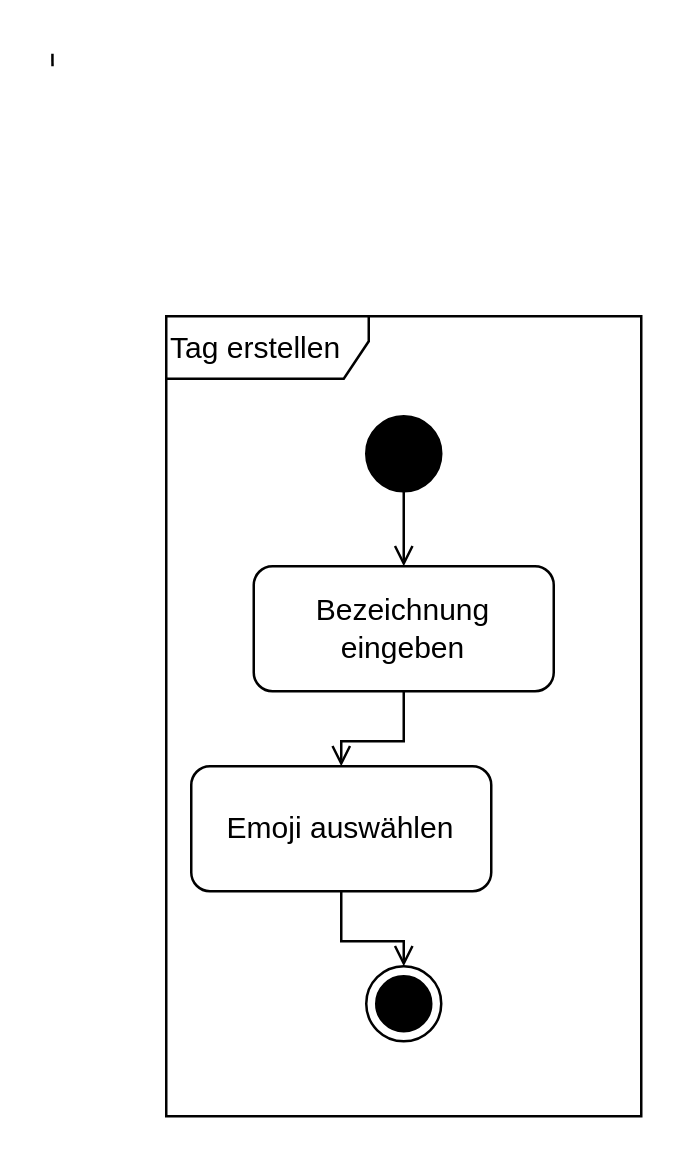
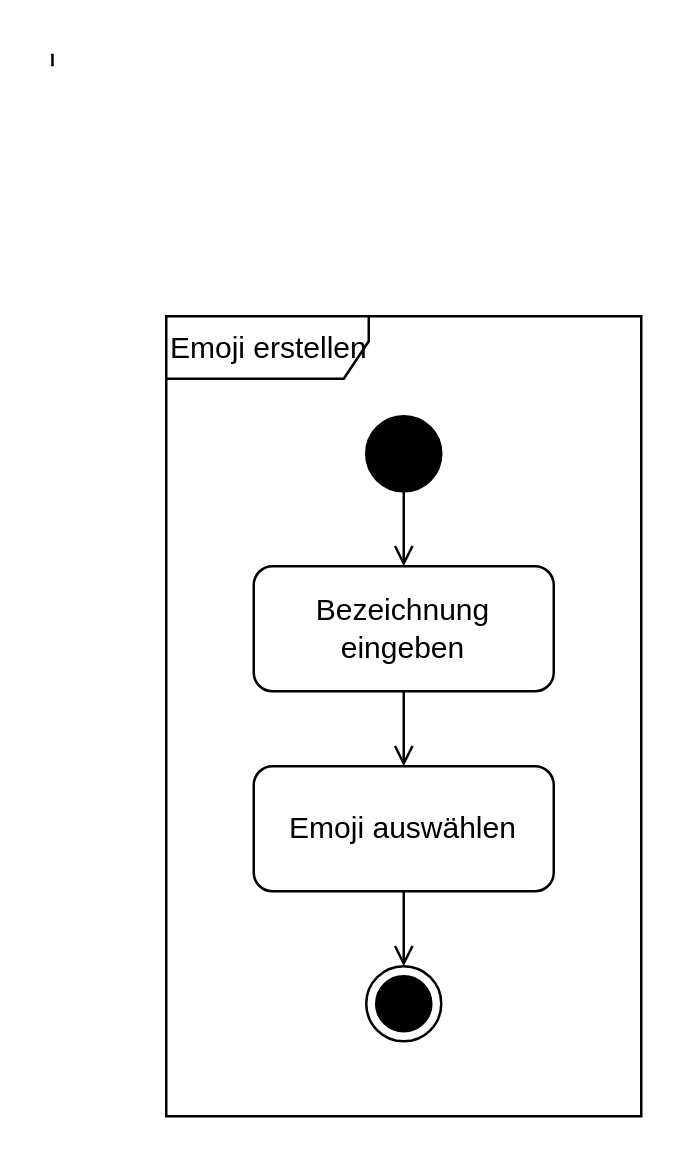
node "Tag erstellen": label "Tag erstellen" -> "Emoji erstellen"
node "Emoji auswählen": moved (341, 829) -> (404, 829)
